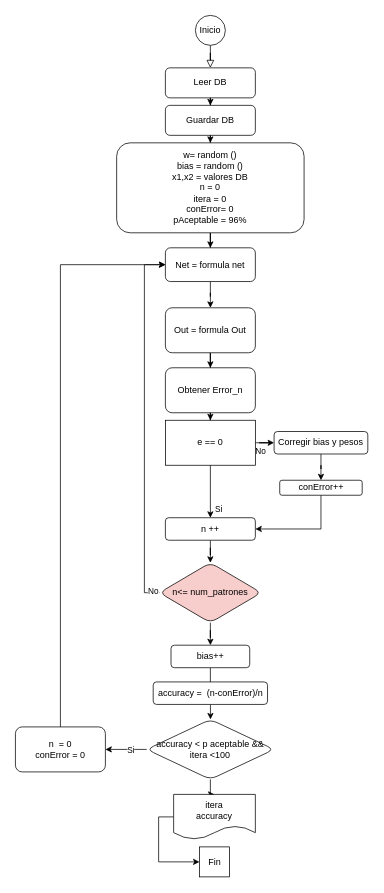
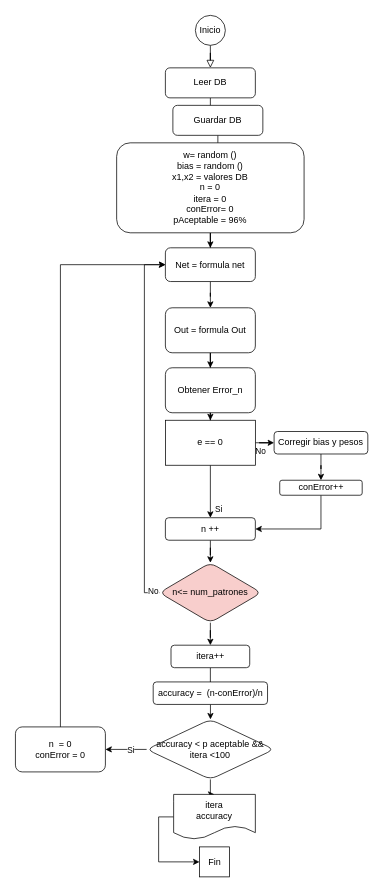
node "Guardar DB": moved (210, 120) -> (218, 120)
node "bias++": label "bias++" -> "itera++"
